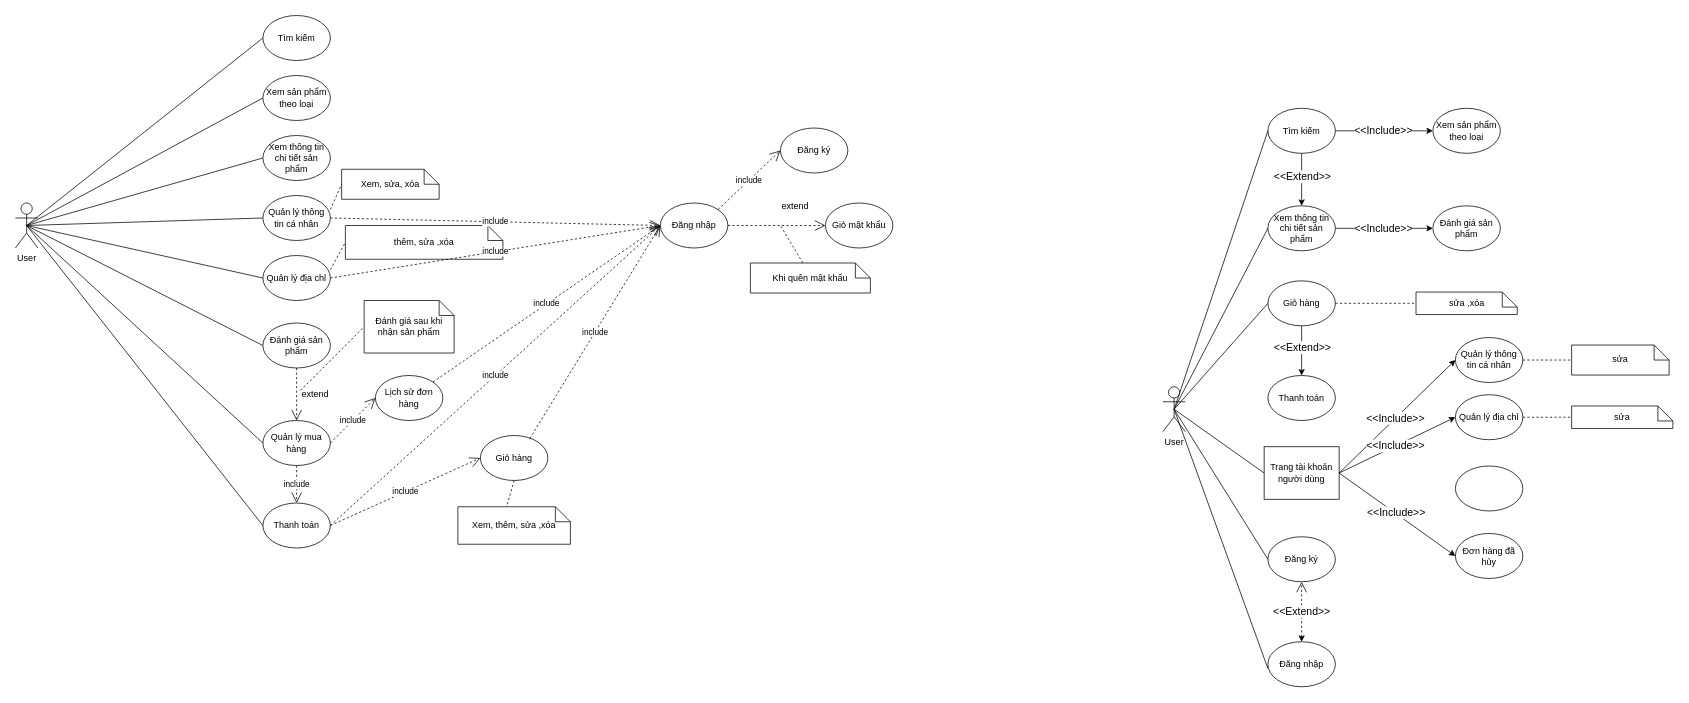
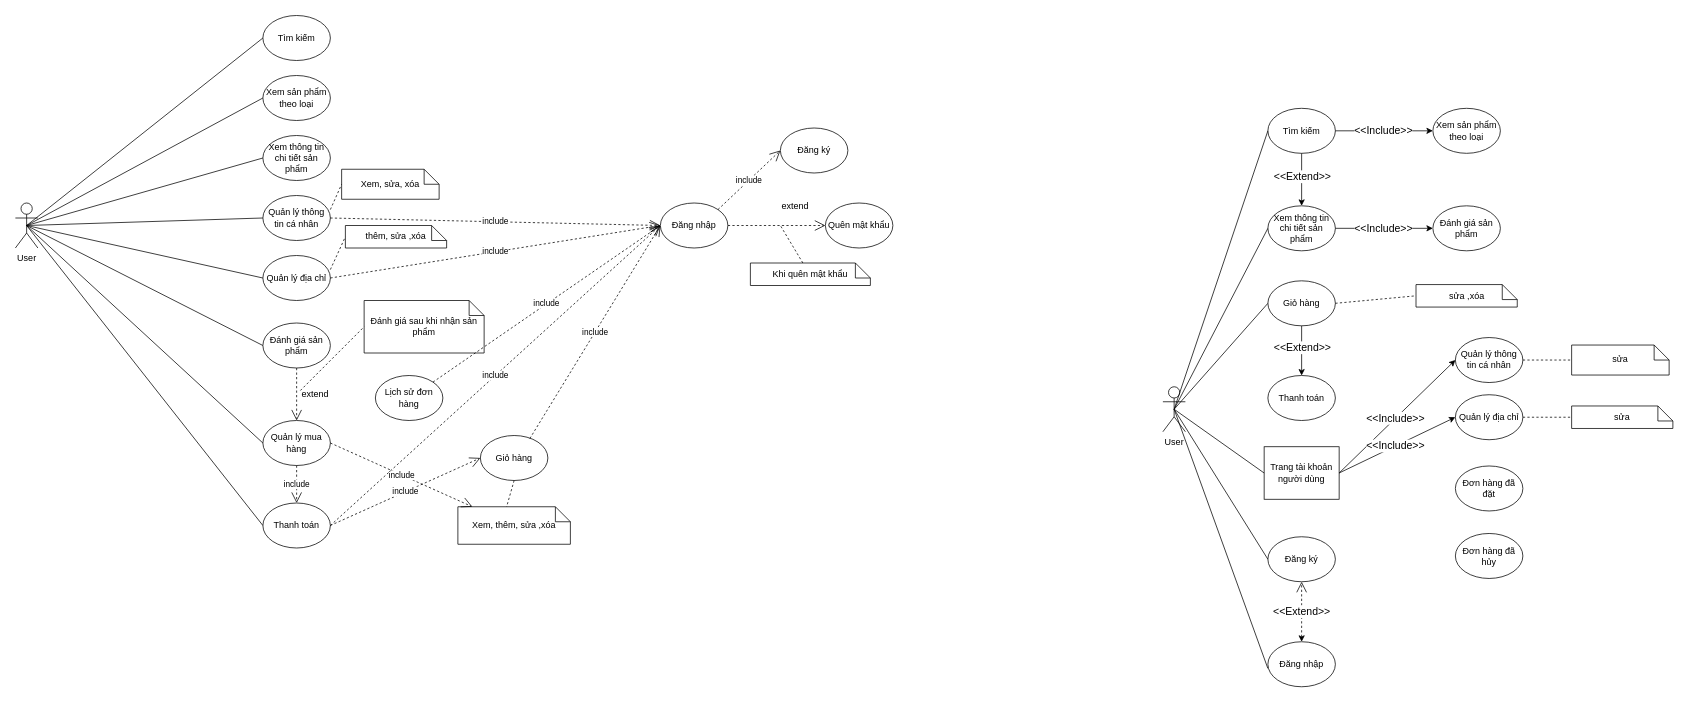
node "Giỏ mật khẩu": label "Giỏ mật khẩu" -> "Quên mật khẩu"
node "thêm, sửa ,xóa": size 158x34 -> 101x23
node "Khi quên mật khẩu": size 120x30 -> 120x23
node "sửa ,xóa": moved (1467, 303) -> (1467, 296)
node "Đánh giá sau khi nhận sản phẩm": size 90x53 -> 120x53
edge "Quản lý mua hàng" -> "Lịch sử đơn hàng": now "Quản lý mua hàng" -> "Xem, thêm, sửa ,xóa"
node "Đơn hàng đã đặt": added
edge "Trang tài khoản người dùng" -> "Đơn hàng đã hủy": removed, label "<<Include>>"
